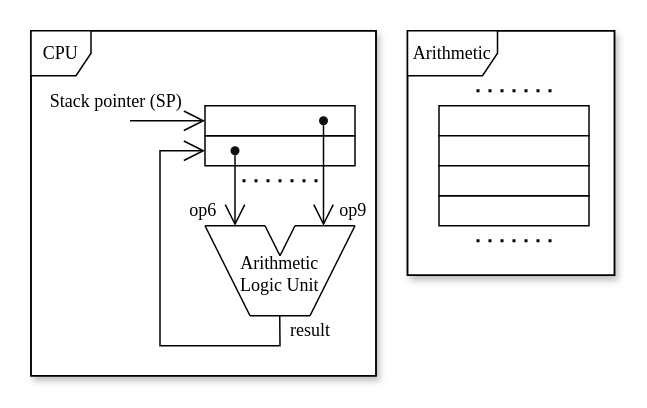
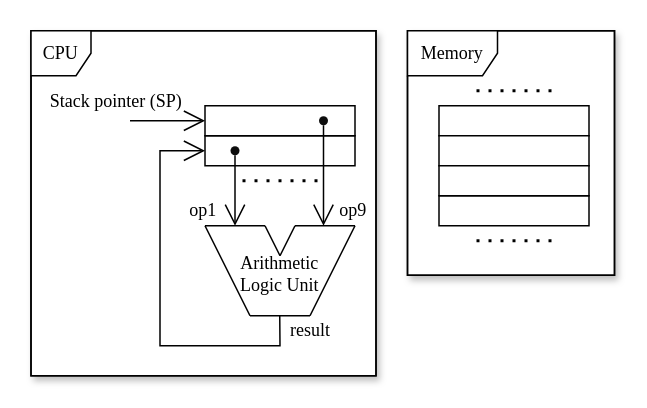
node "Arithmetic": label "Arithmetic" -> "Memory"
node "op6": label "op6" -> "op1"
